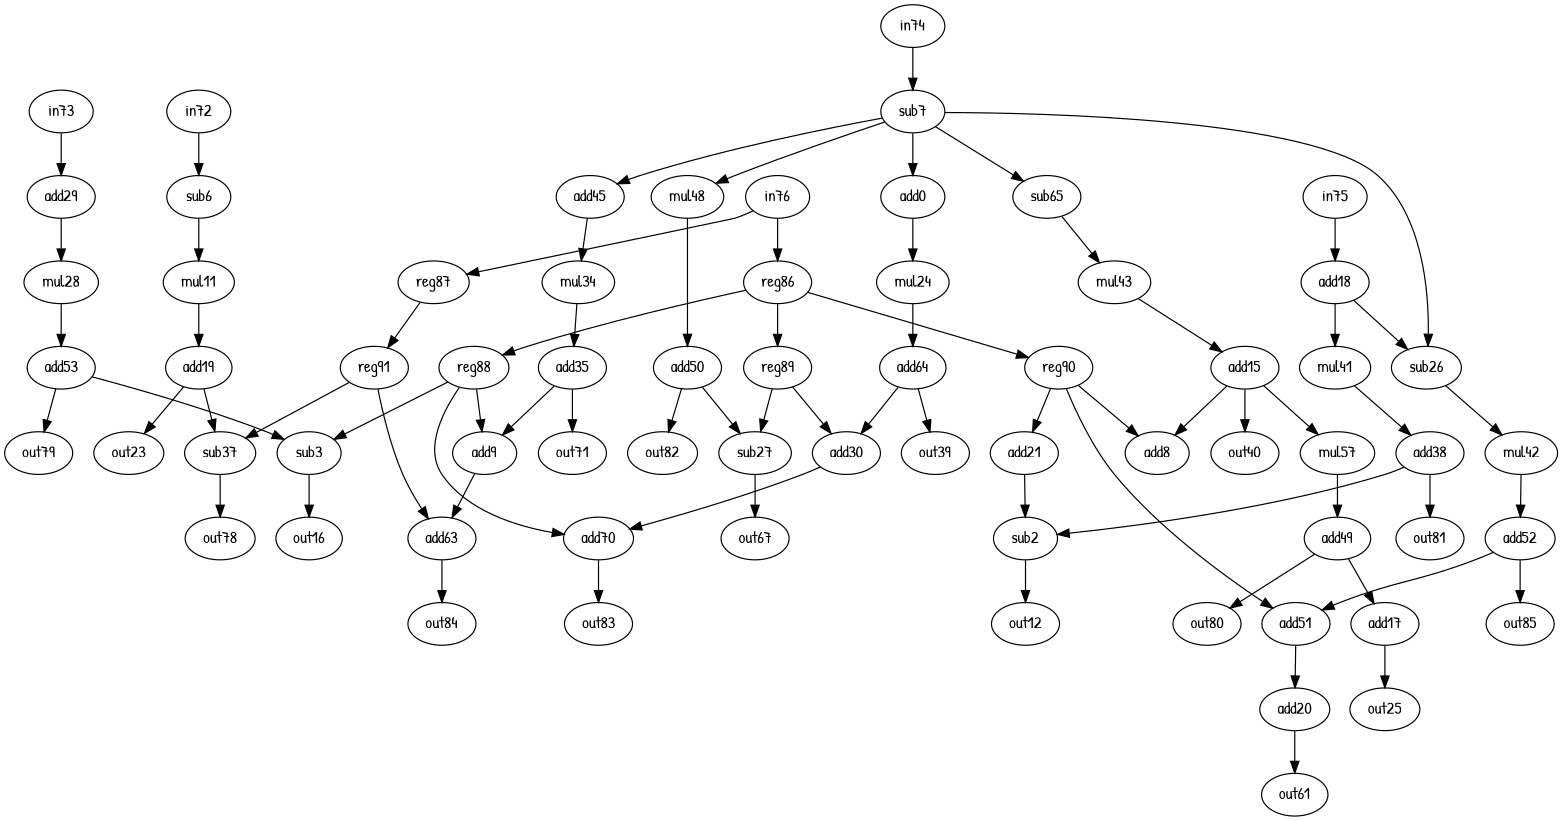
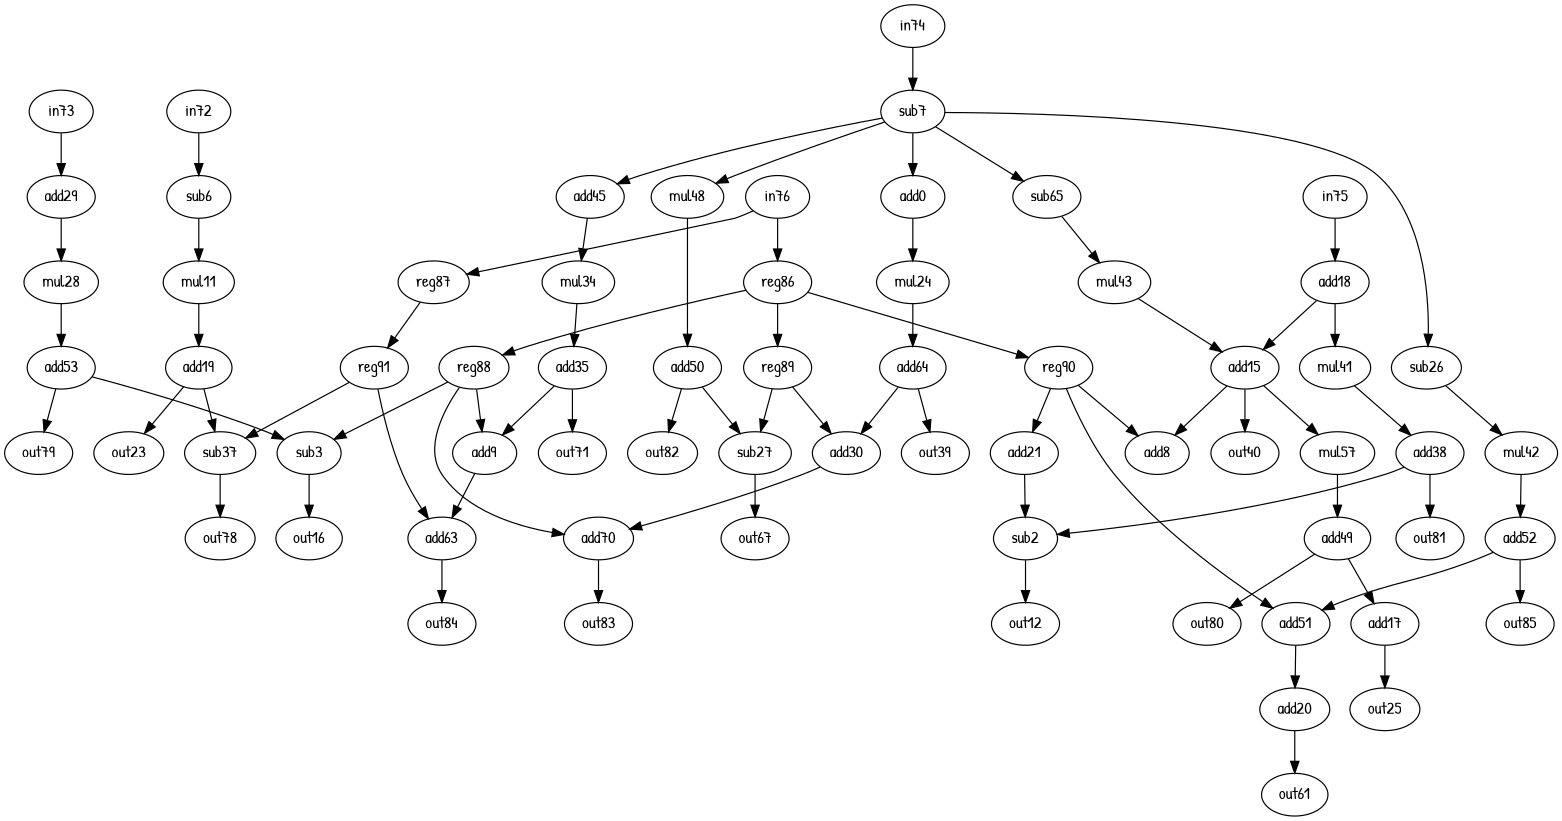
edge "add18" -> "sub26": now "add18" -> "add15"
